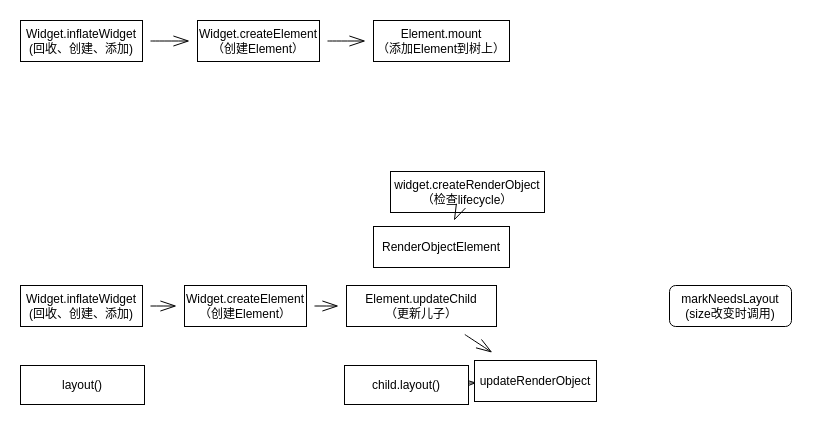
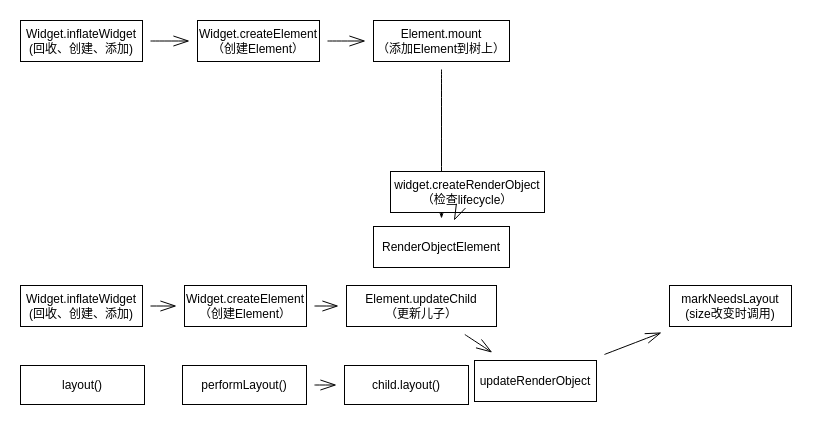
edge "Element.mount （添加Element到树上）" -> "RenderObjectElement": added
node "markNeedsLayout (size改变时调用)": shape rounded rectangle -> rectangle
edge "updateRenderObject" -> "child.layout()": now "updateRenderObject" -> "markNeedsLayout (size改变时调用)"
node "performLayout()": added
edge "performLayout()" -> "child.layout()": added
